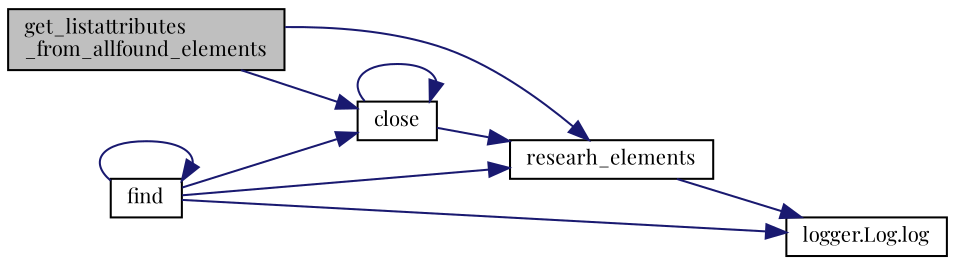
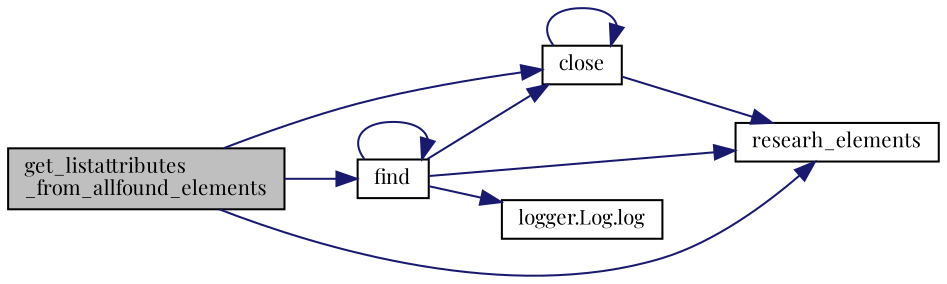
edge "get_listattributes _from_allfound_elements" -> "find": added
edge "researh_elements" -> "logger.Log.log": removed
